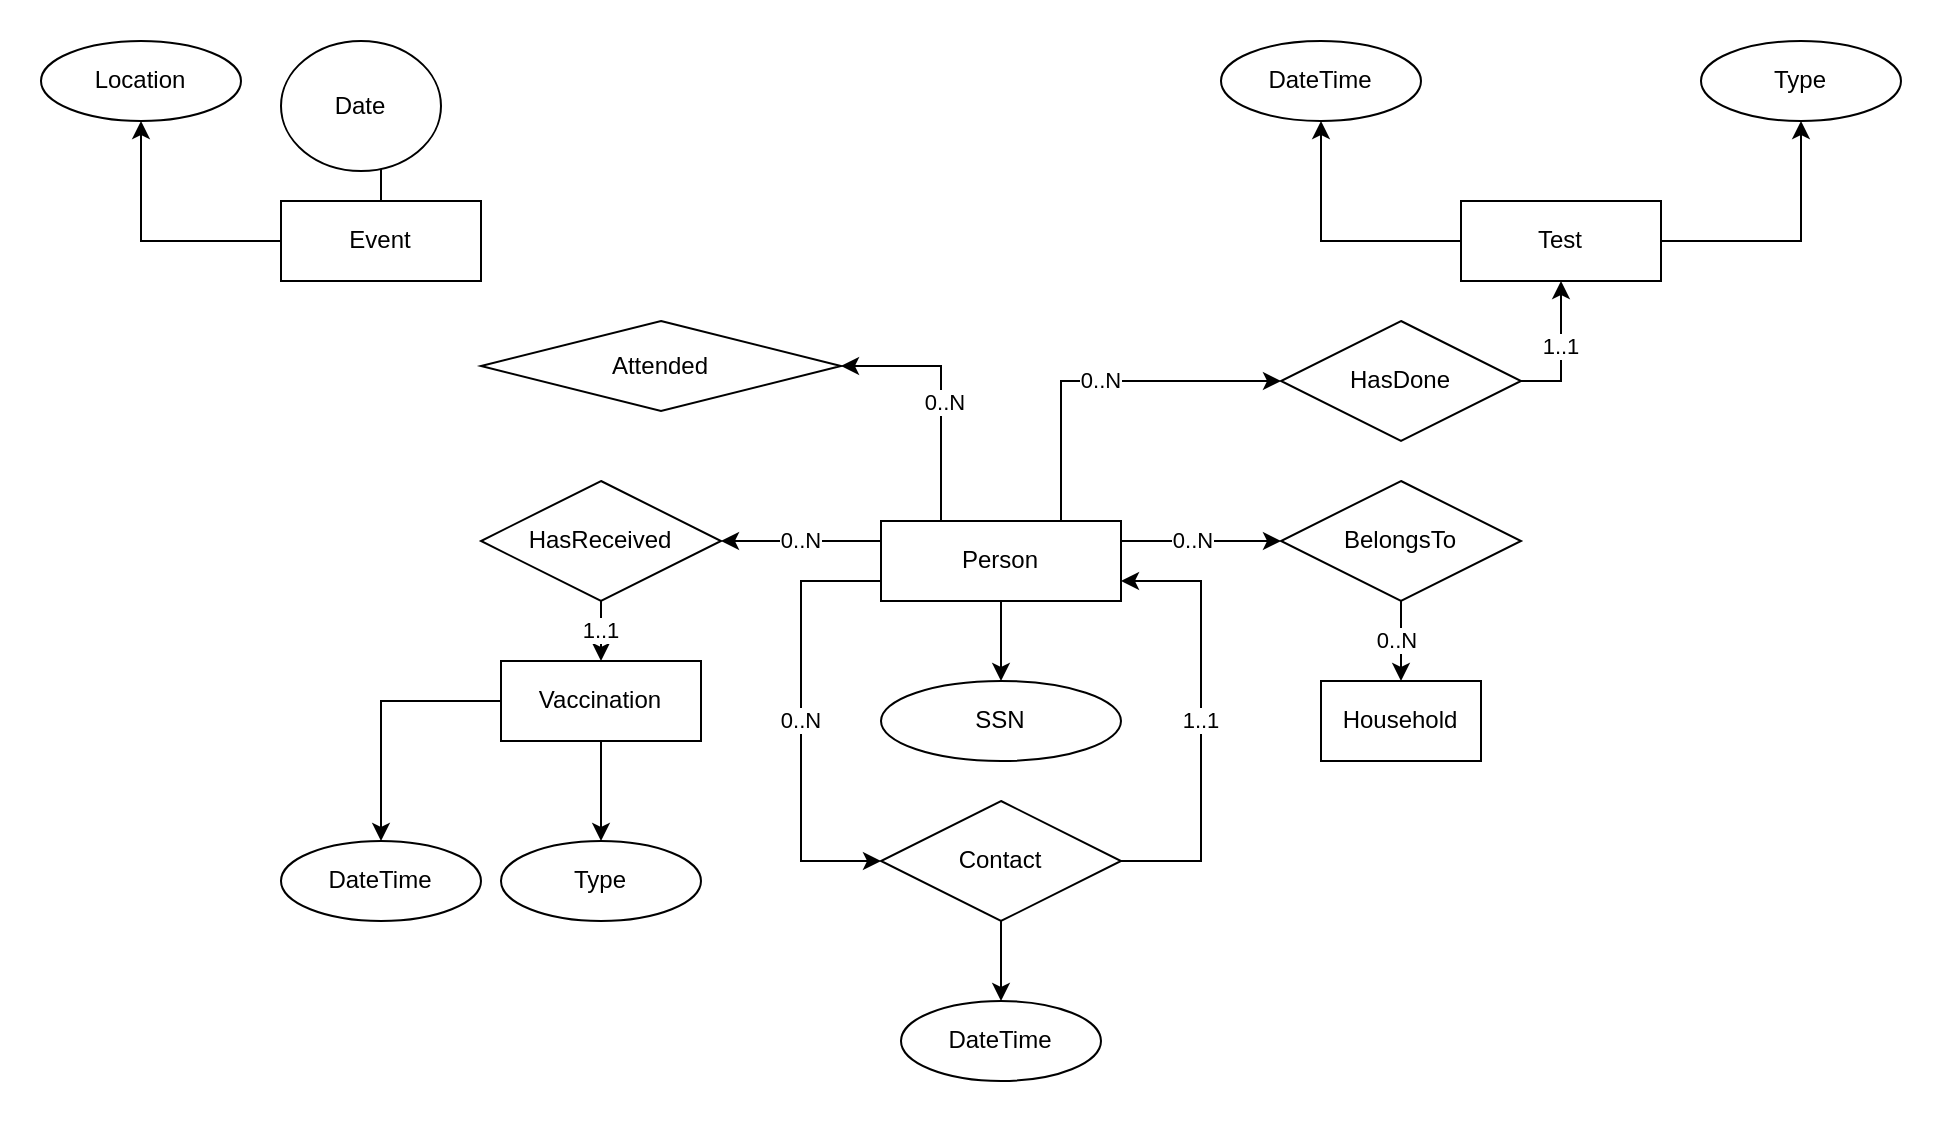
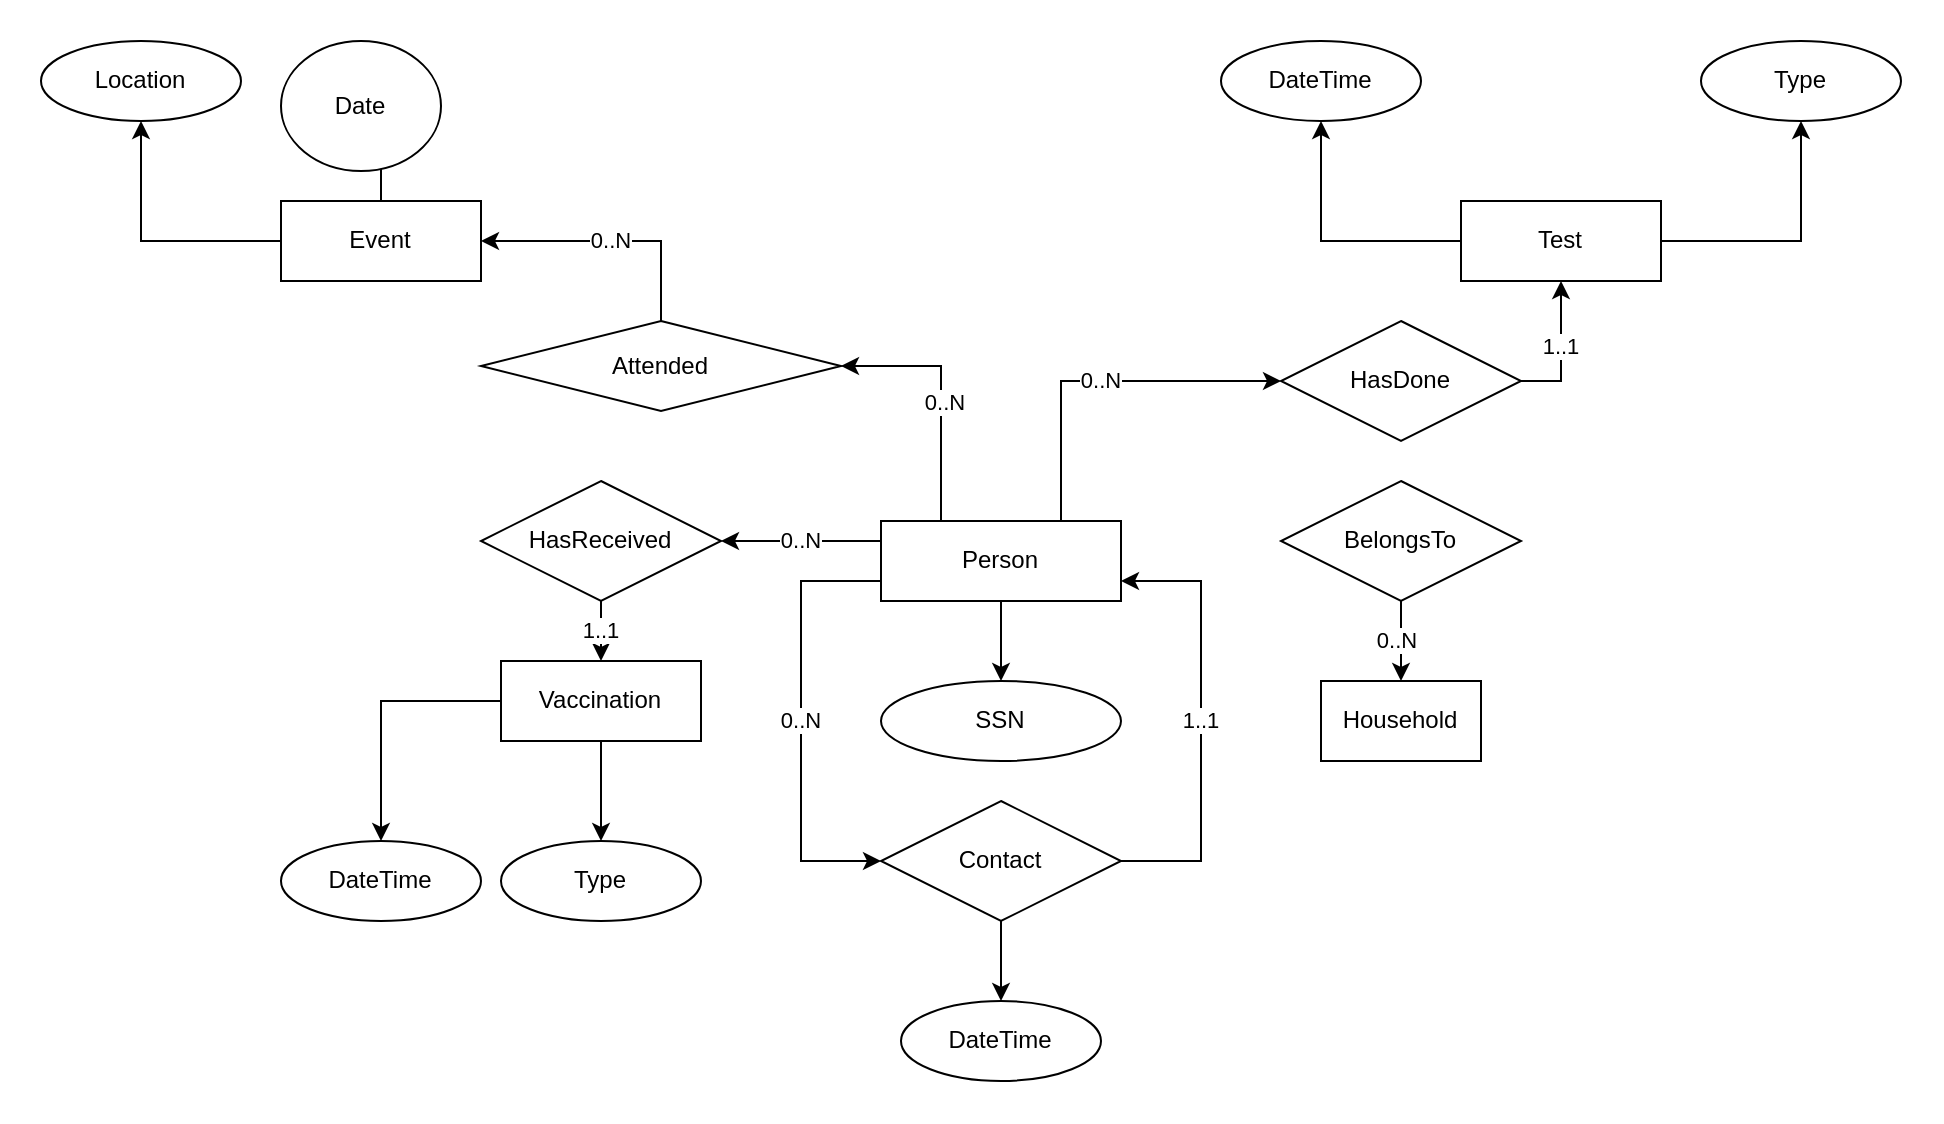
edge "Attended" -> "Event": added, label "0..N"
edge "Person" -> "BelongsTo": removed, label "0..N"
